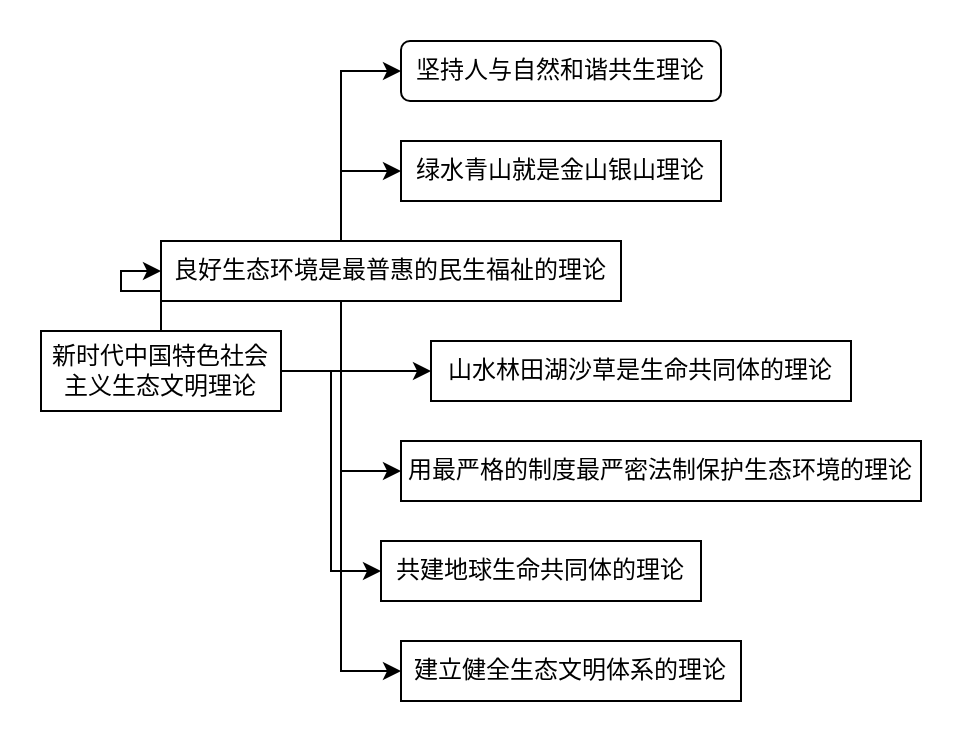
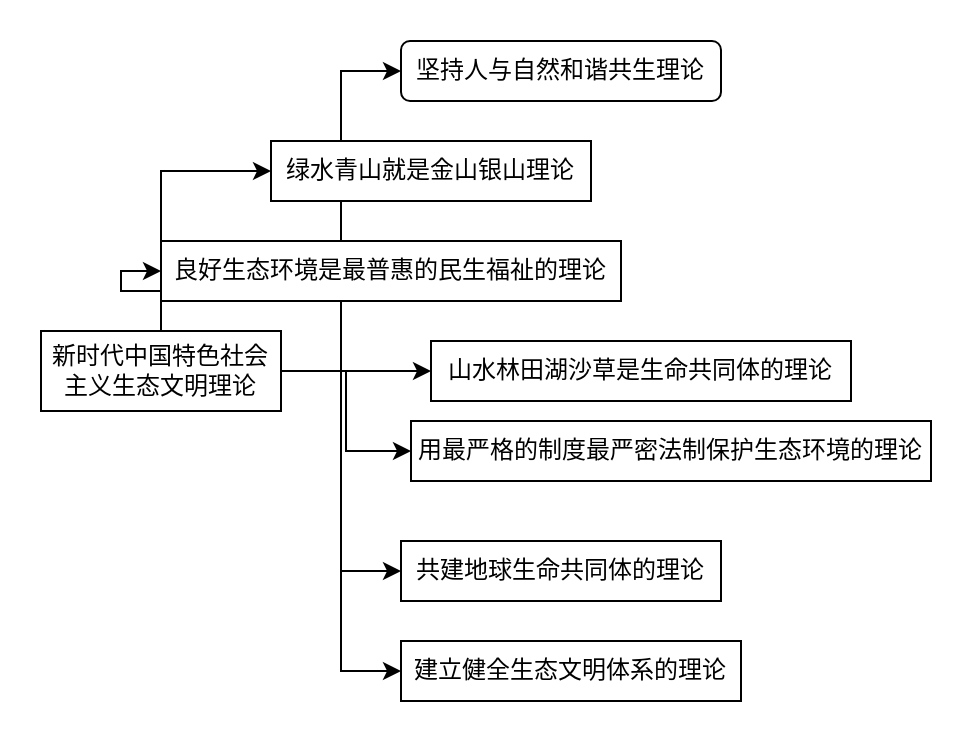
node "绿水青山就是金山银山理论": moved (561, 171) -> (431, 171)
node "用最严格的制度最严密法制保护生态环境的理论": moved (661, 471) -> (671, 451)
node "共建地球生命共同体的理论": moved (541, 571) -> (561, 571)
